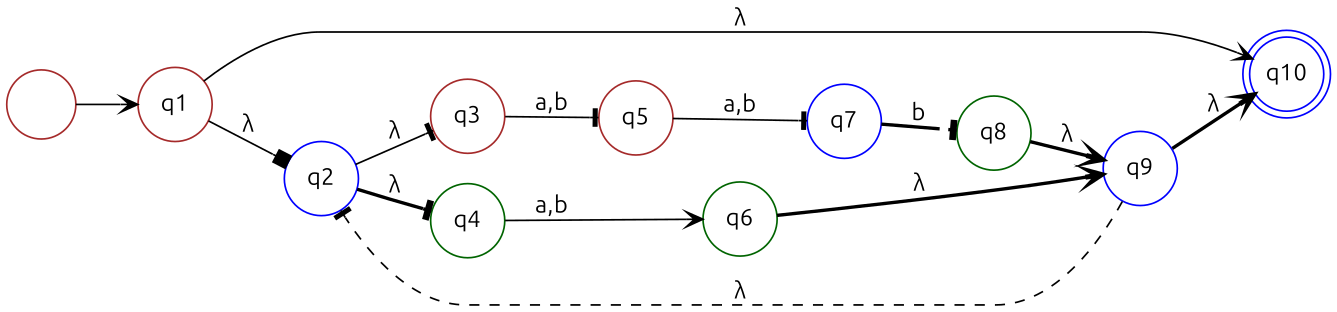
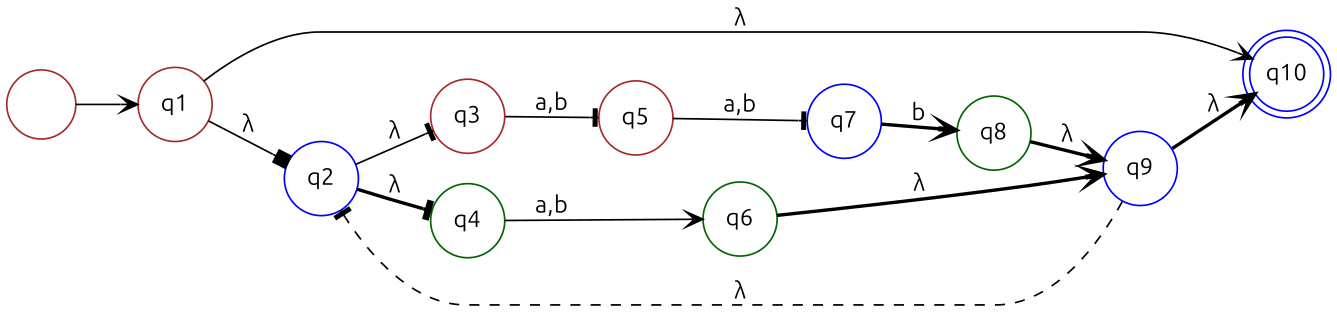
edge "q7" -> "q8": arrowhead tee -> vee
